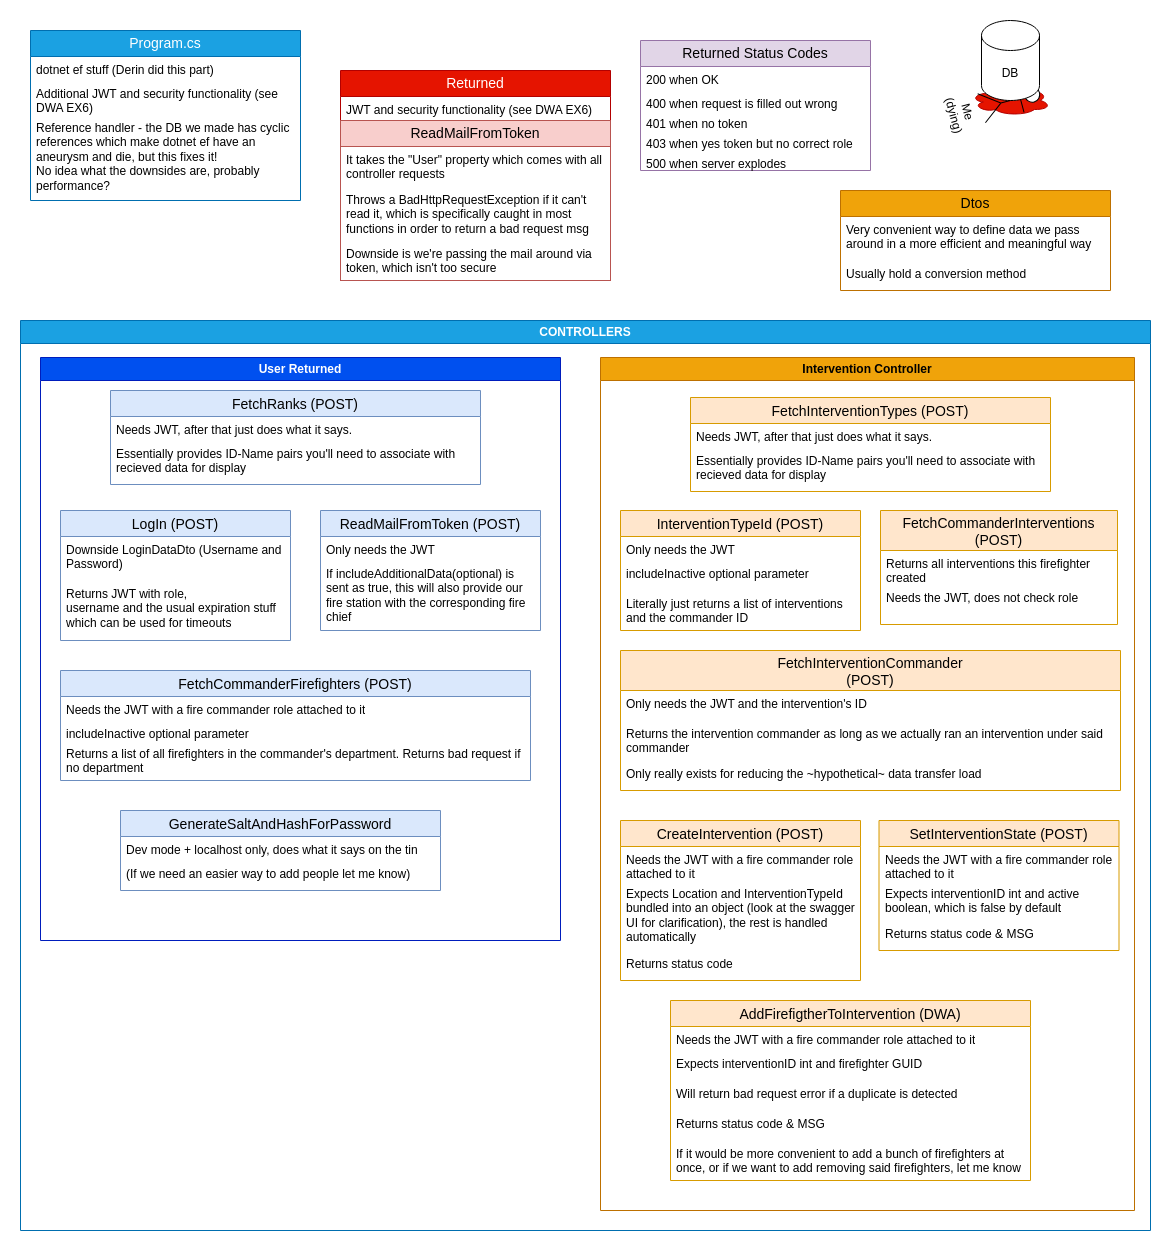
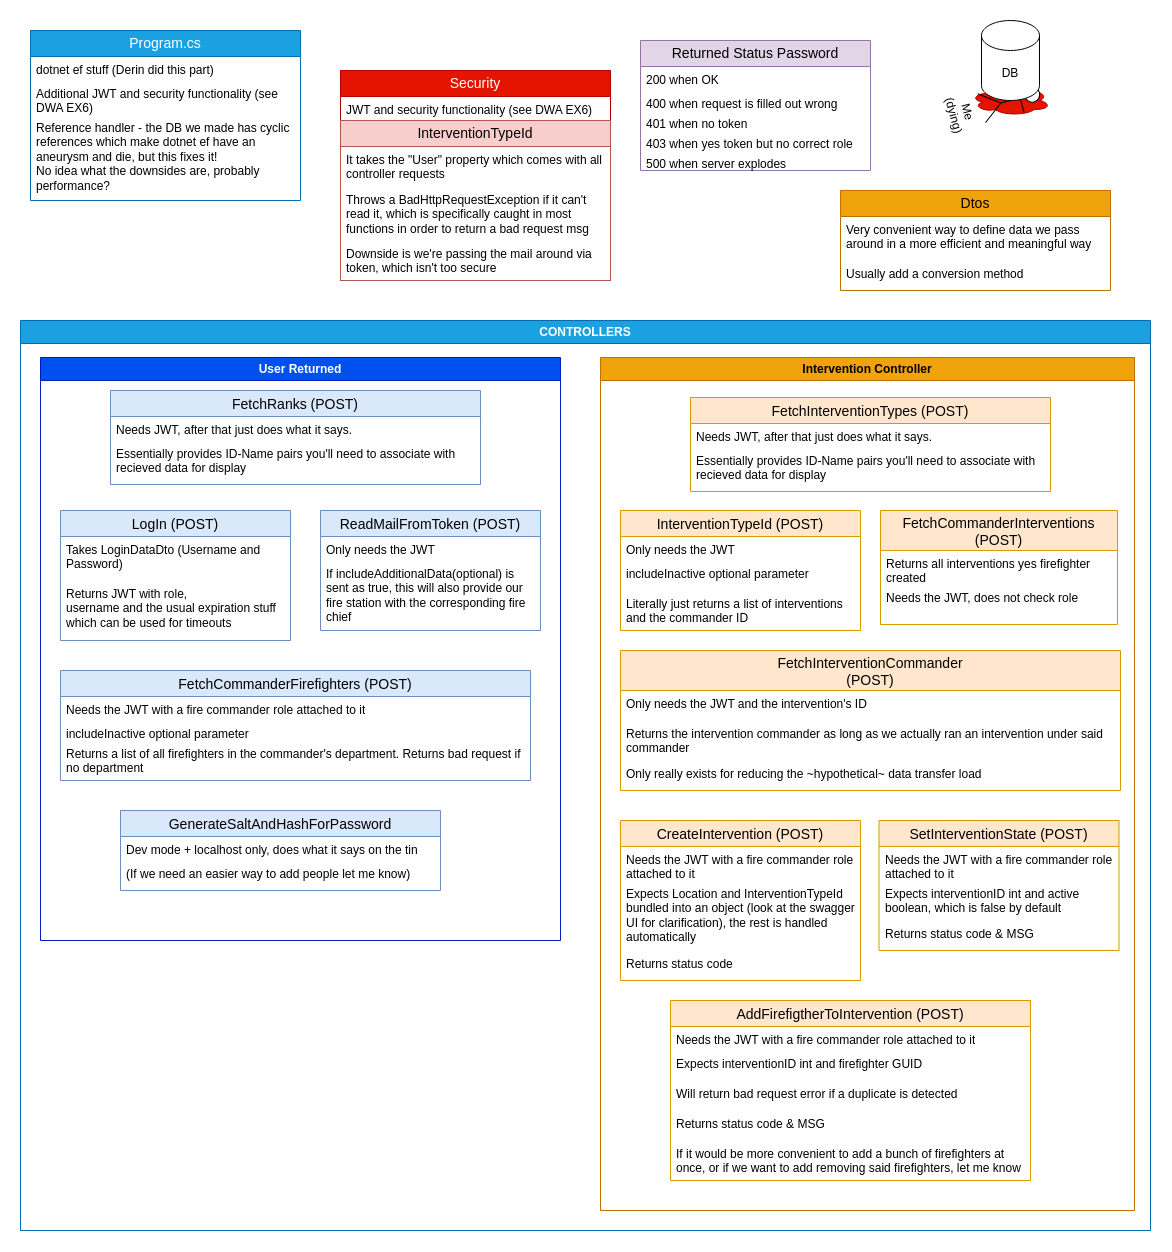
node "Returned Status Codes": label "Returned Status Codes" -> "Returned Status Password"
node "Returned": label "Returned" -> "Security"
node "ReadMailFromToken": label "ReadMailFromToken" -> "InterventionTypeId"
node "Usually hold a conversion method": label "Usually hold a conversion method" -> "Usually add a conversion method"
node "Downside LoginDataDto (Username and Password)": label "Downside LoginDataDto (Username and Password)" -> "Takes LoginDataDto (Username and Password)"
node "Returns all interventions this firefighter created": label "Returns all interventions this firefighter created" -> "Returns all interventions yes firefighter created"
node "AddFirefigtherToIntervention (DWA)": label "AddFirefigtherToIntervention (DWA)" -> "AddFirefigtherToIntervention (POST)"
